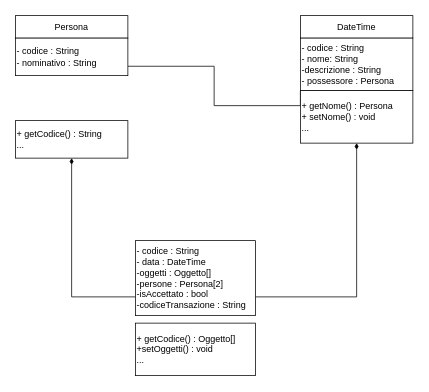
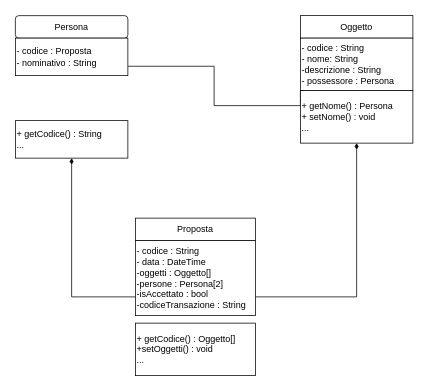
node "Persona": shape rectangle -> rounded rectangle
node "DateTime": label "DateTime" -> "Oggetto"
node "- codice : String - nominativo : String": label "- codice : String - nominativo : String" -> "- codice : Proposta - nominativo : String"
node "Proposta": added
